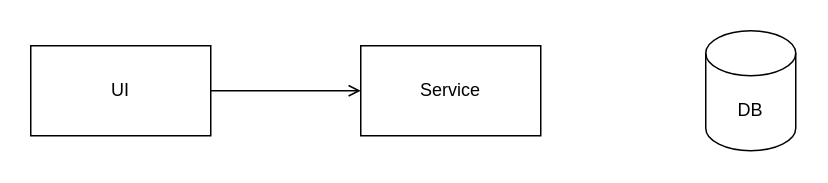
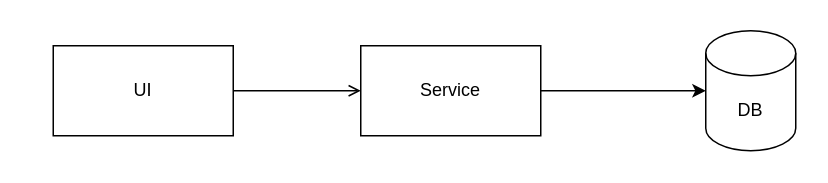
node "UI": moved (121, 91) -> (143, 91)
edge "Service" -> "DB": added
